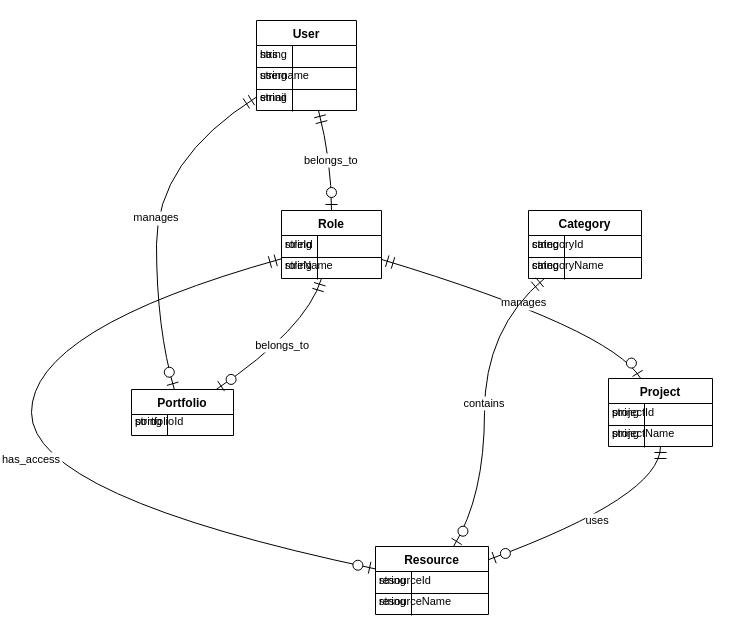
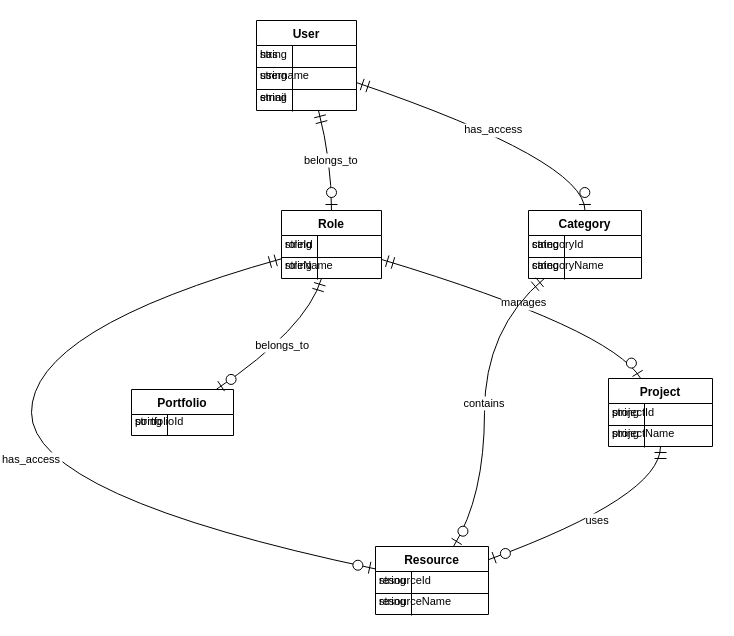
edge "User" -- "Category": added, label "has_access"
edge "User" -- "Portfolio": removed, label "manages"
